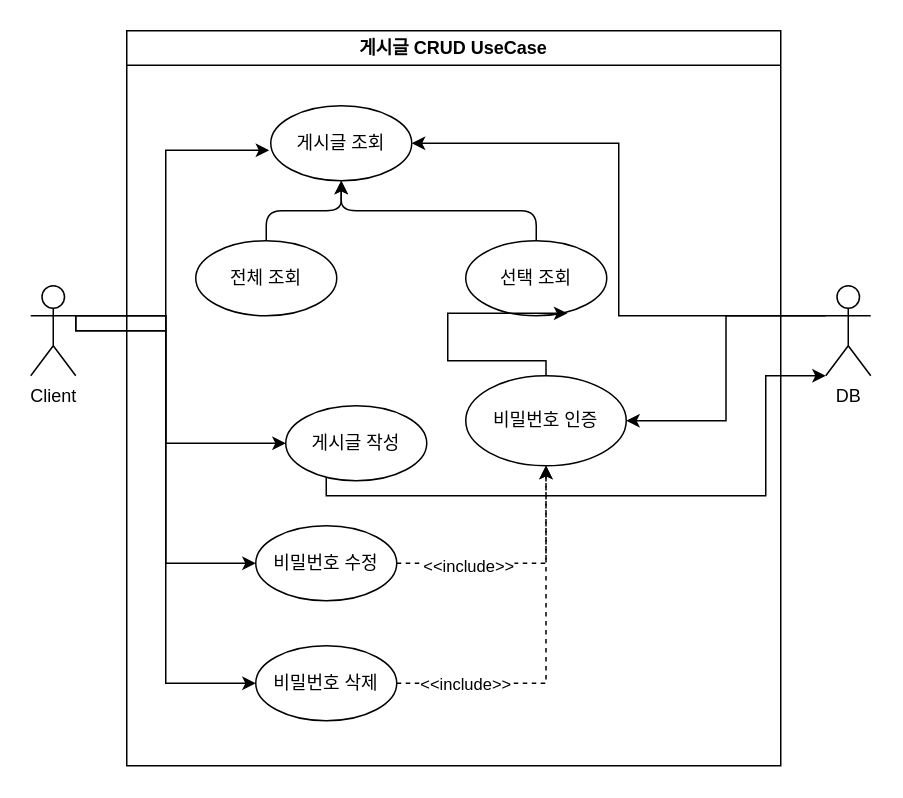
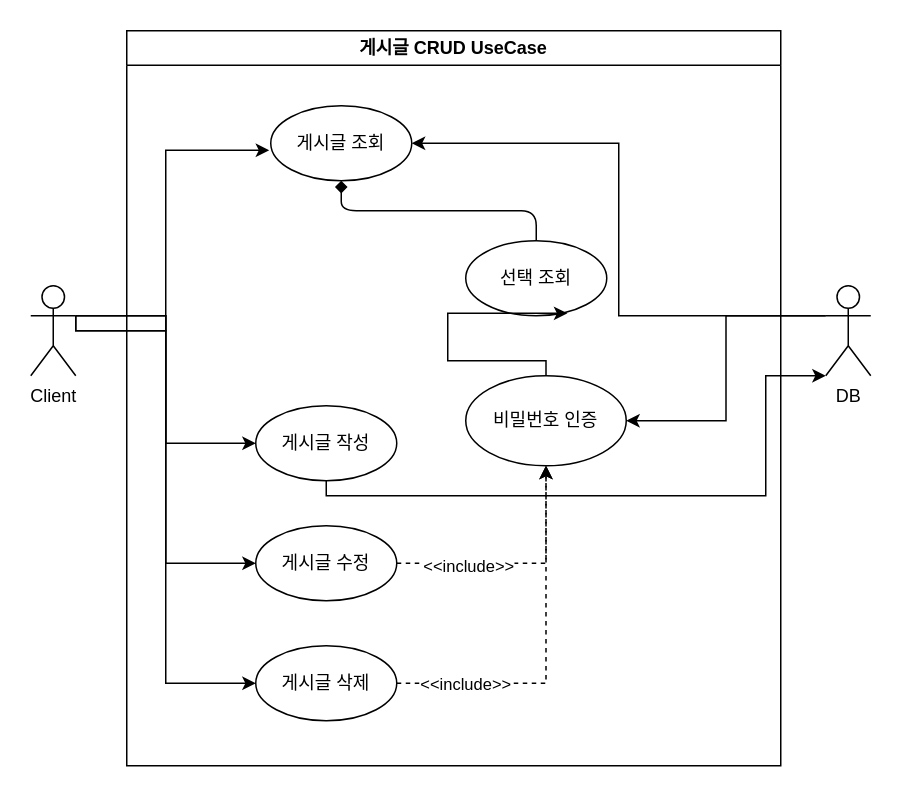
edge "선택 조회" -> "게시글 조회": arrowhead classic -> diamond
edge "전체 조회" -> "게시글 조회": removed
node "전체 조회": removed
node "게시글 작성": moved (356, 443) -> (326, 443)
node "비밀번호 수정": label "비밀번호 수정" -> "게시글 수정"
node "비밀번호 삭제": label "비밀번호 삭제" -> "게시글 삭제"
